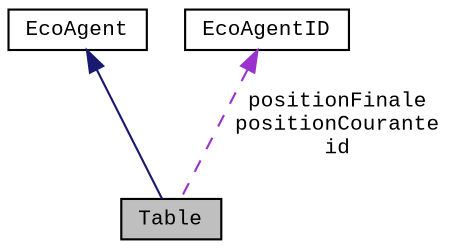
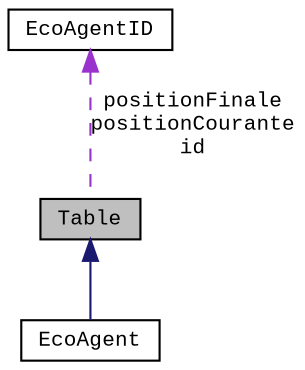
edge "Table" -> "EcoAgent": reversed
